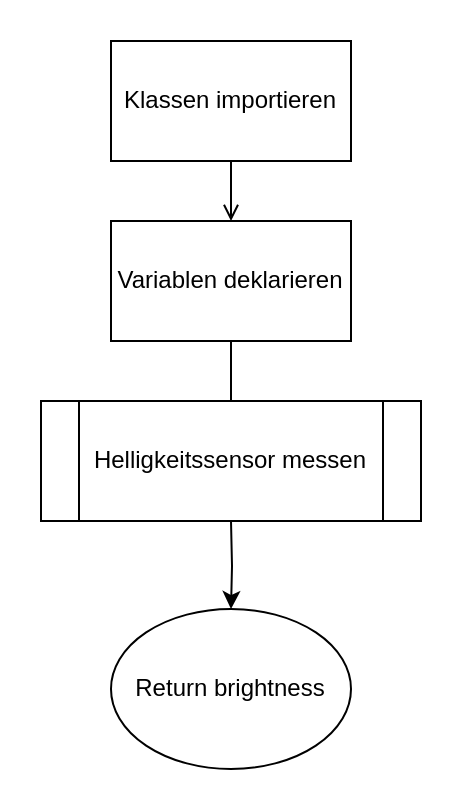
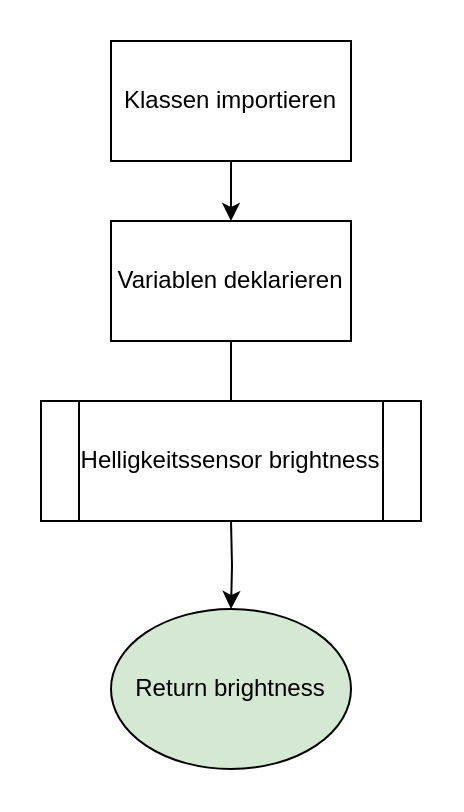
edge "Klassen importieren" -> "Variablen deklarieren": arrowhead open -> classic
node "Helligkeitssensor messen": label "Helligkeitssensor messen" -> "Helligkeitssensor brightness"
node "Return brightness": fillcolor #ffffff -> #d5e8d4
